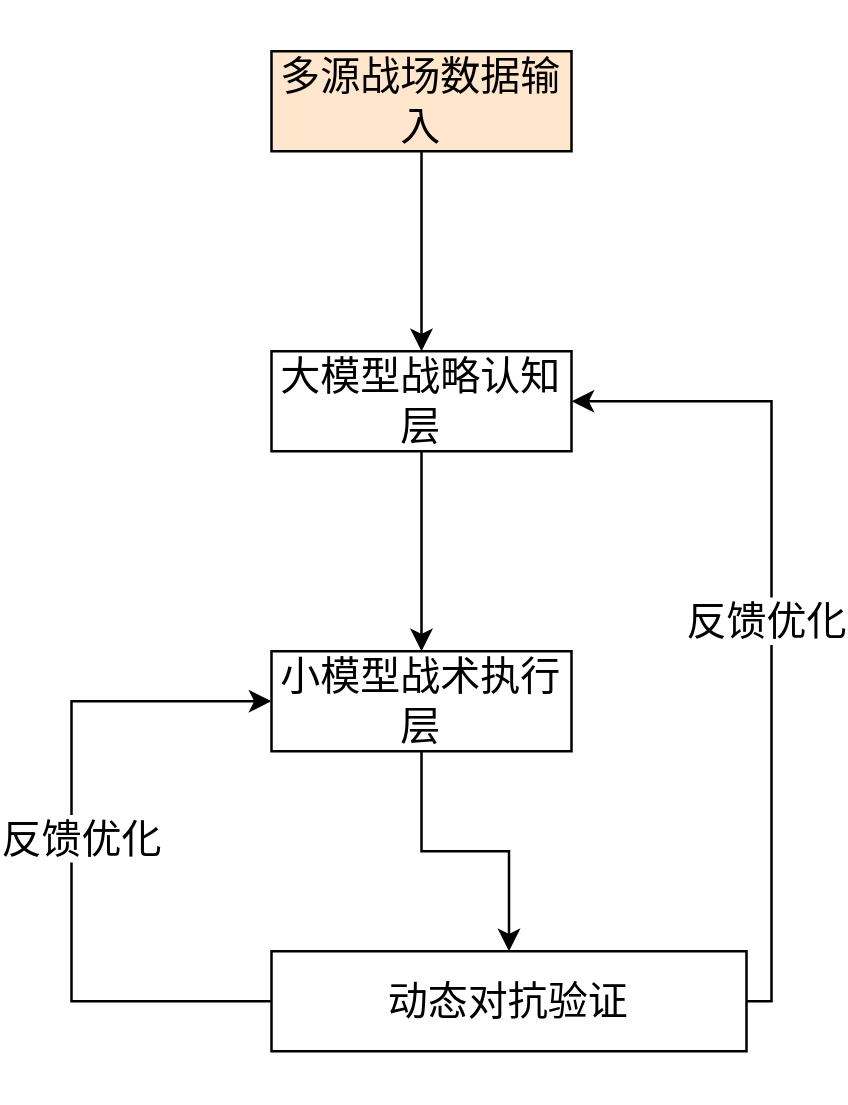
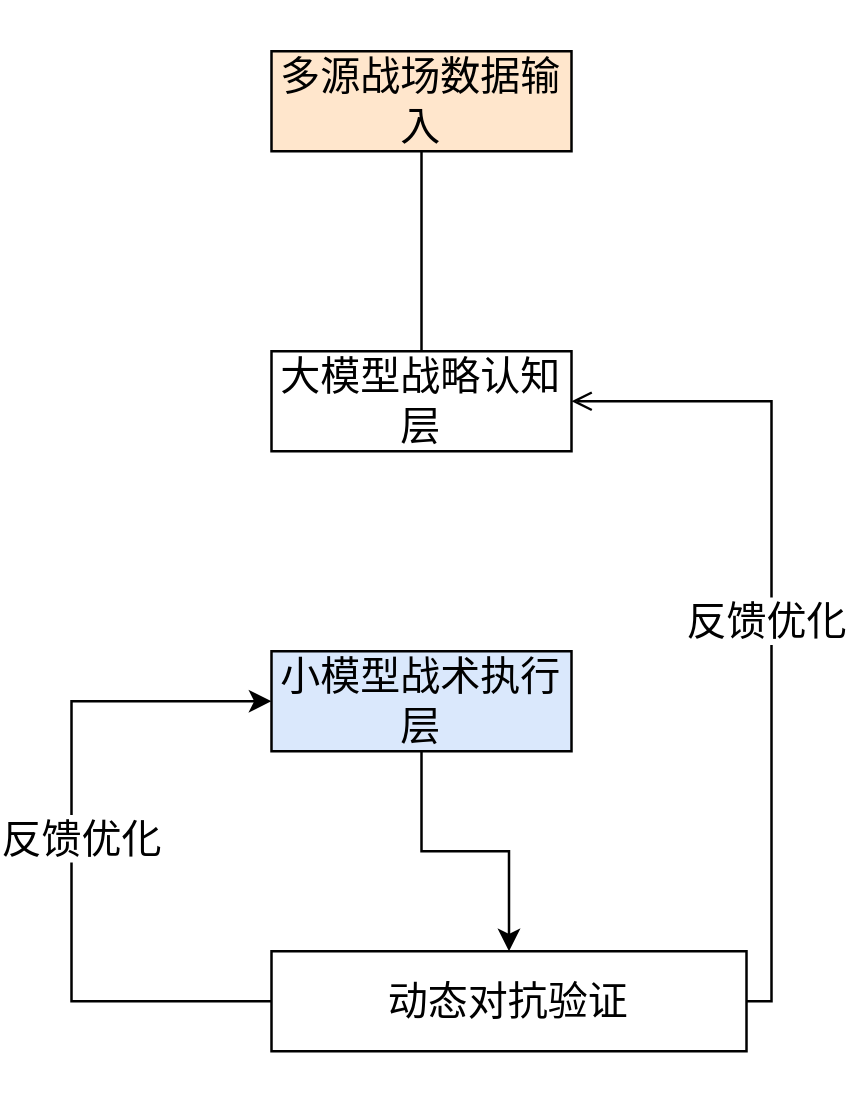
edge "多源战场数据输入" -> "大模型战略认知层": arrowhead classic -> none
edge "动态对抗验证" -> "大模型战略认知层": arrowhead classic -> open
edge "大模型战略认知层" -> "小模型战术执行层": removed
node "小模型战术执行层": fillcolor #ffffff -> #dae8fc
